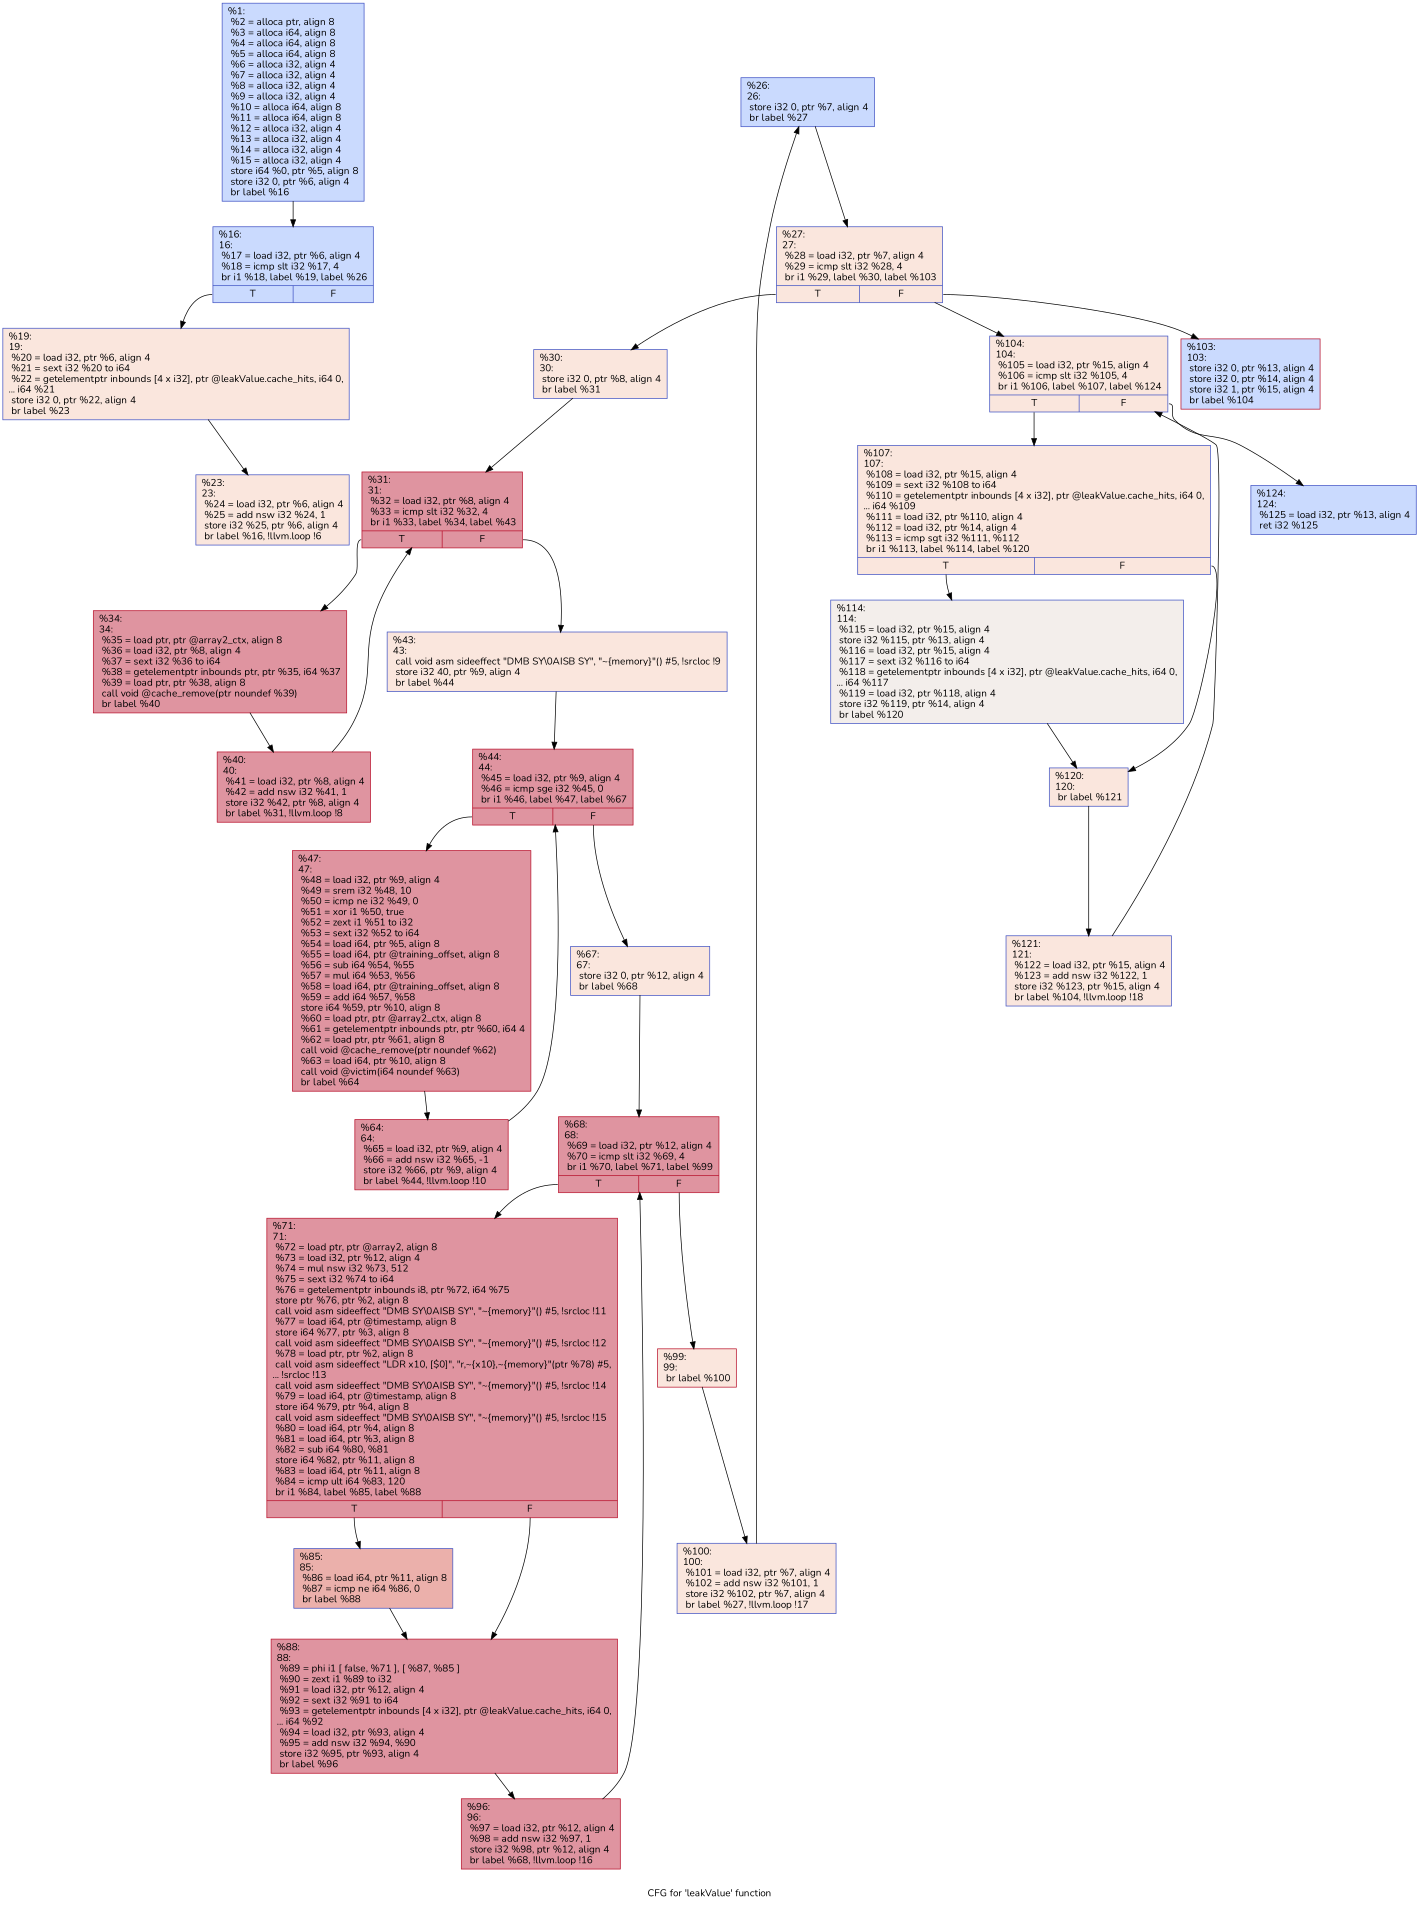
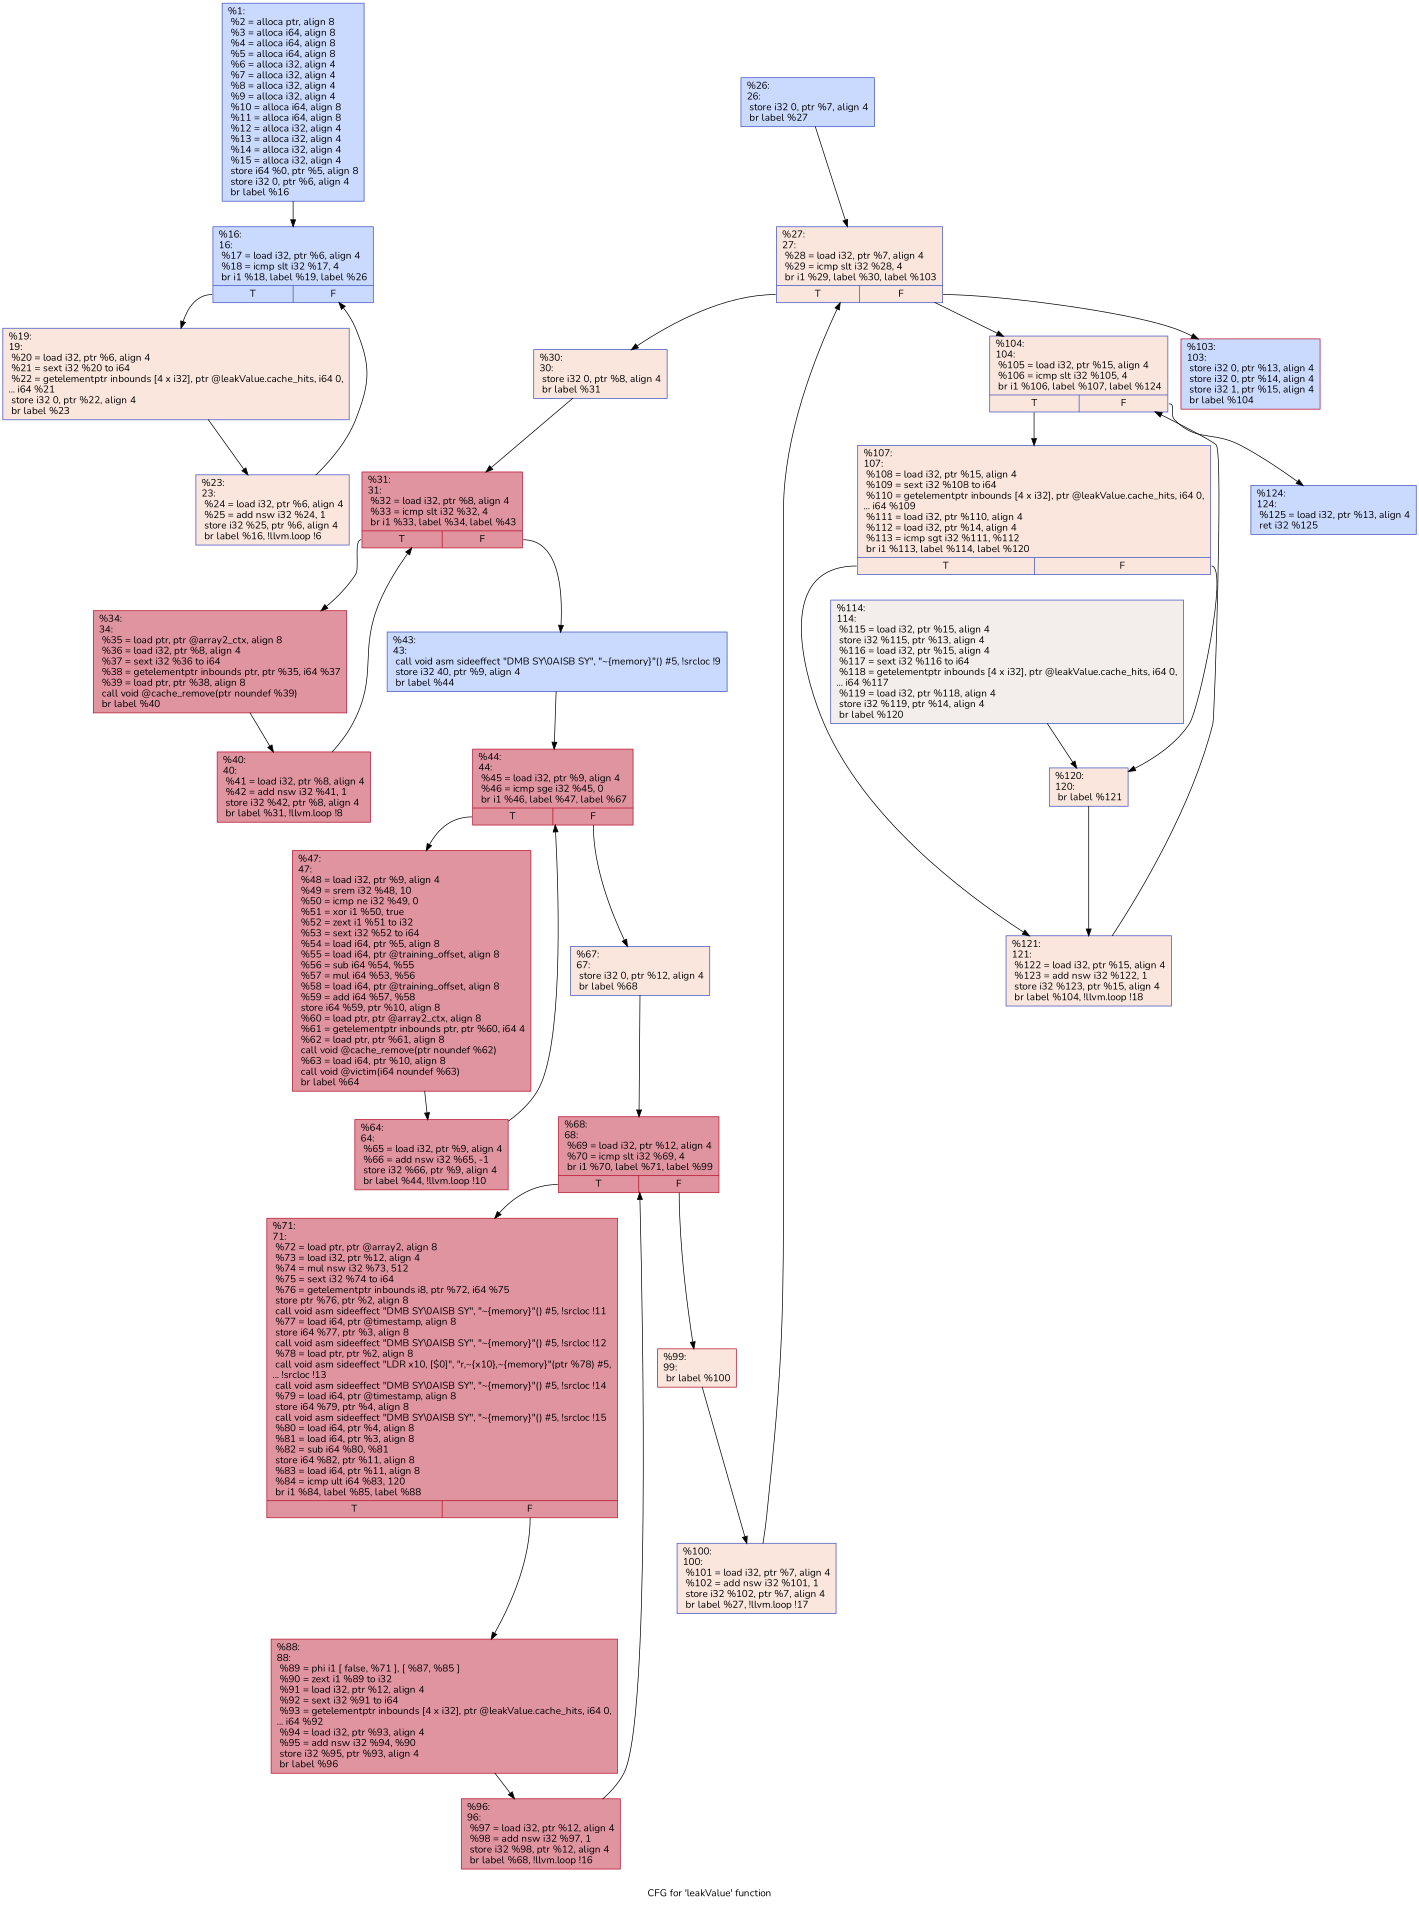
edge "%23:" -> "%16:": added
edge "%107:" -> "%114:": now "%107:" -> "%121:"
node "%43:": fillcolor #f3c7b170 -> #88abfd70
edge "%100:" -> "%26:": now "%100:" -> "%27:"
node "%85:": removed
